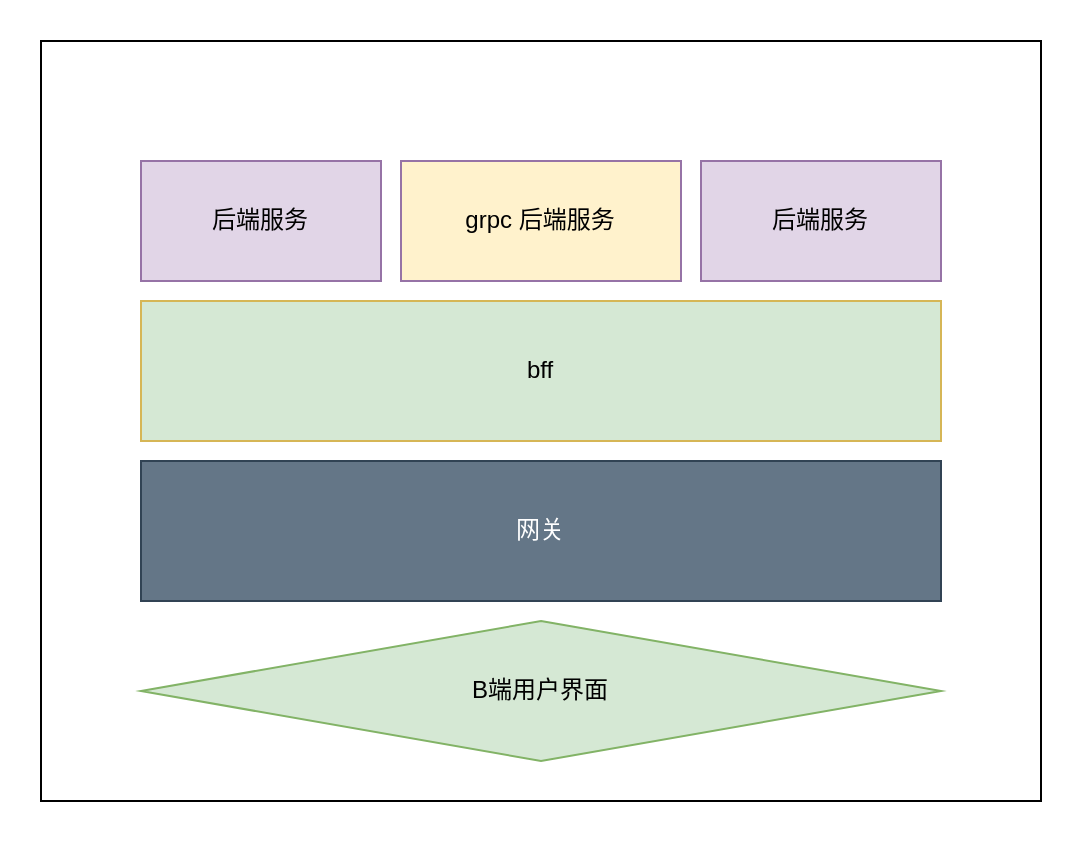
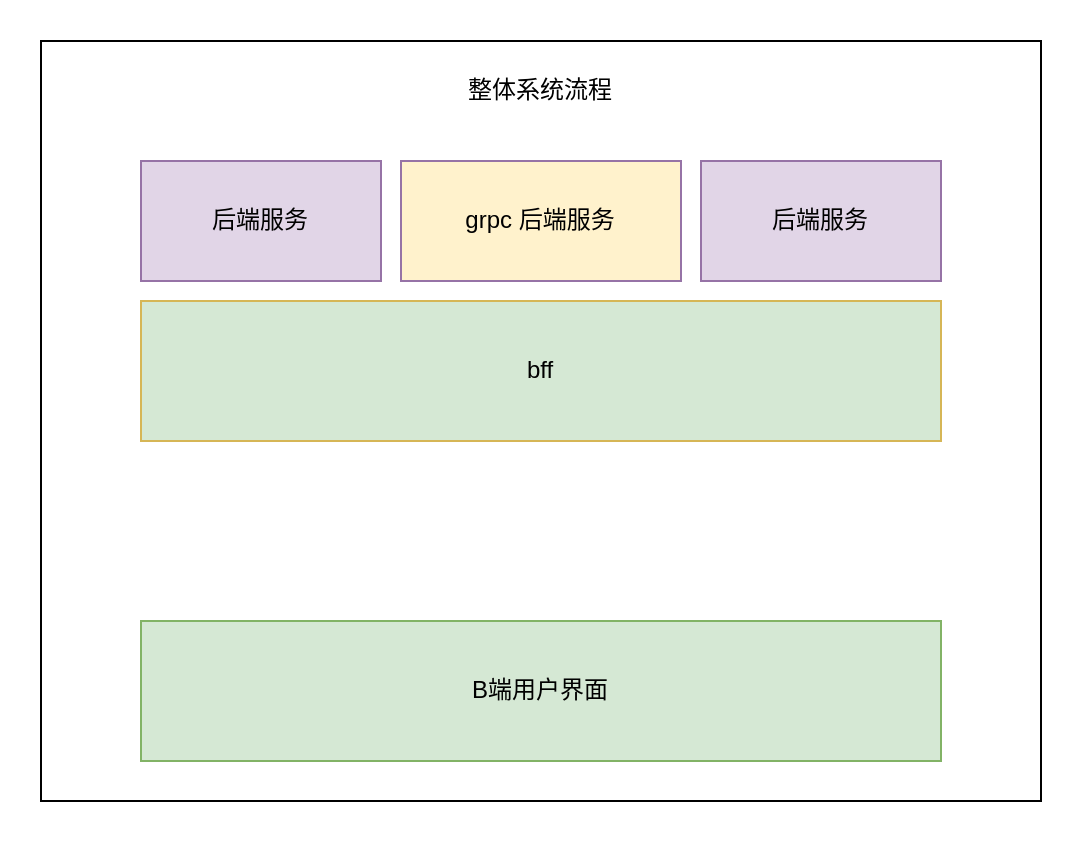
node "整体系统流程": added
node "网关": removed
node "B端用户界面": shape diamond -> rectangle
